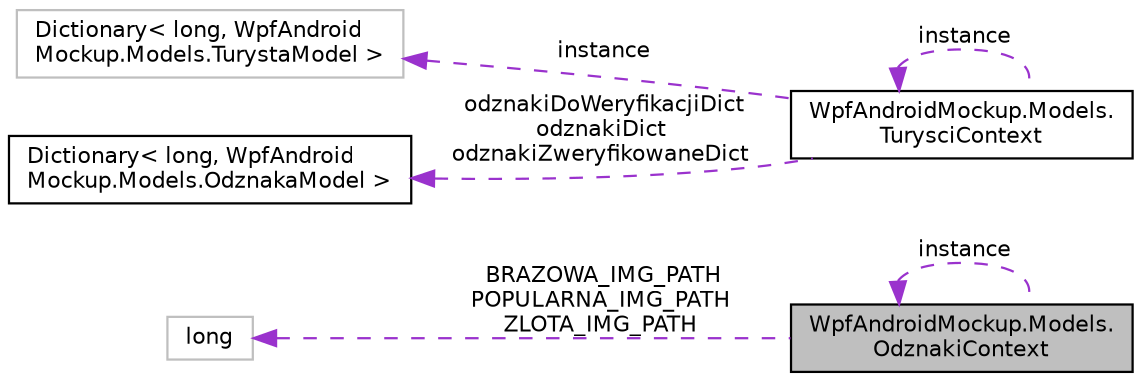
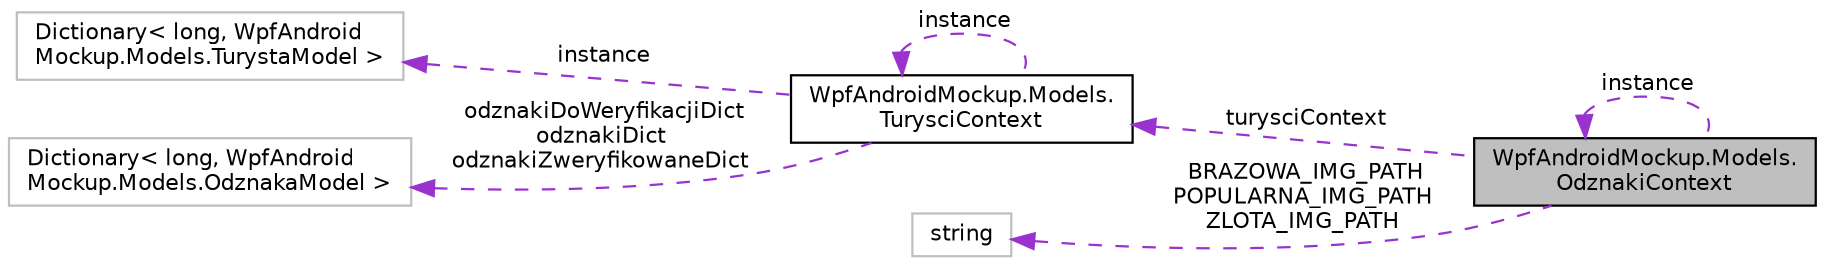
edge "WpfAndroidMockup.Models. OdznakiContext" -> "WpfAndroidMockup.Models. TurysciContext": added, label "turysciContext"
node "Dictionary< long, WpfAndroid Mockup.Models.OdznakaModel >": color black -> grey75
node "long": label "long" -> "string"
